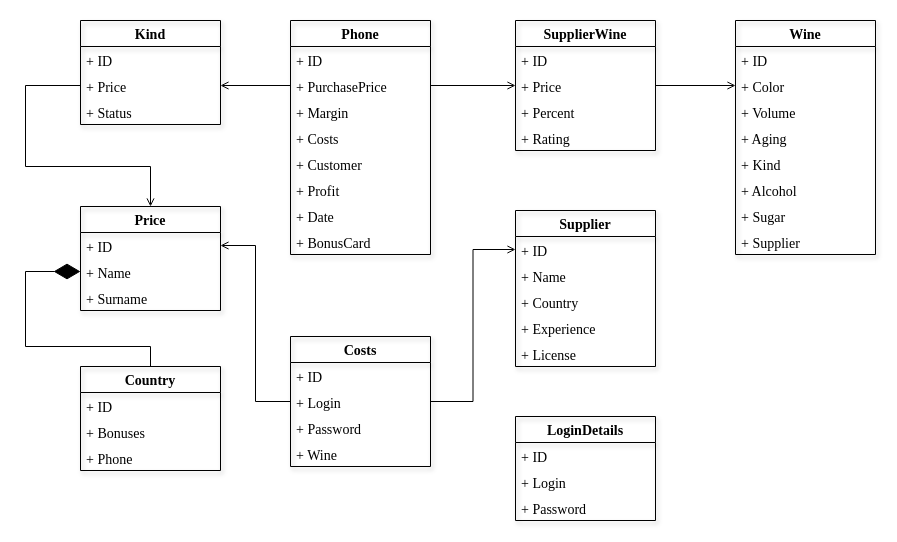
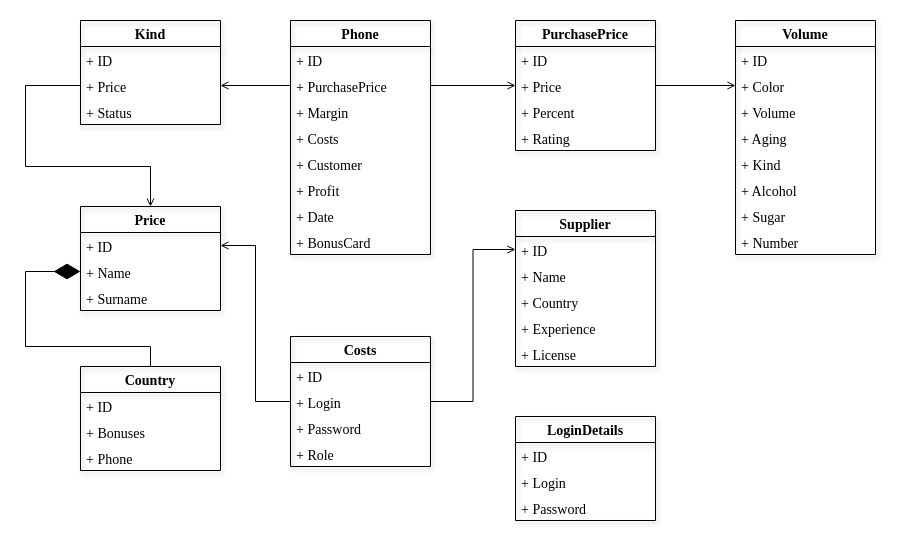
node "SupplierWine": label "SupplierWine" -> "PurchasePrice"
node "Wine": label "Wine" -> "Volume"
node "+ Supplier": label "+ Supplier" -> "+ Number"
node "+ Wine": label "+ Wine" -> "+ Role"
